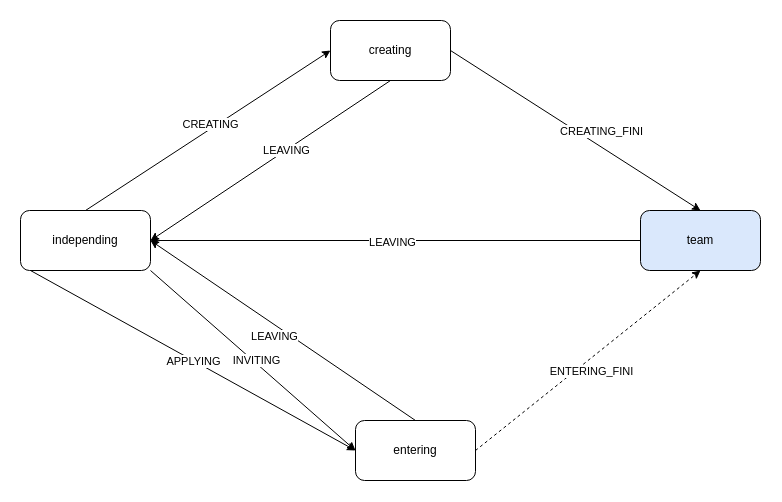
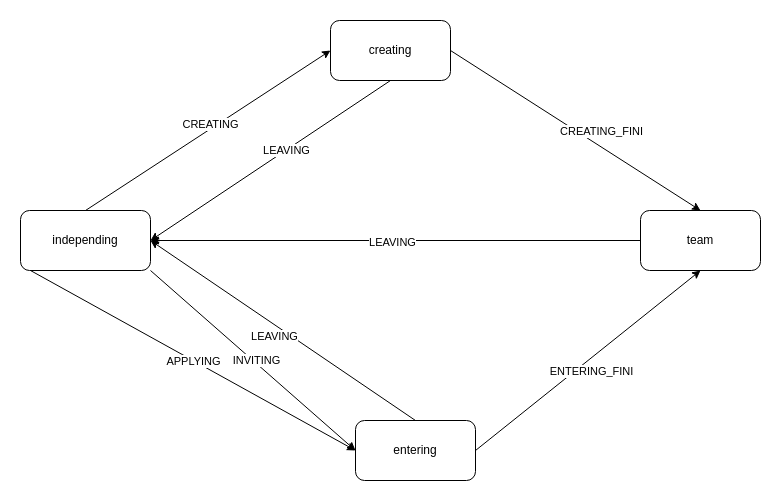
edge "team" -> "independing": arrowhead diamond -> classic
node "team": fillcolor #dae8fc -> #ffffff
edge "entering" -> "team": style dashed -> solid
